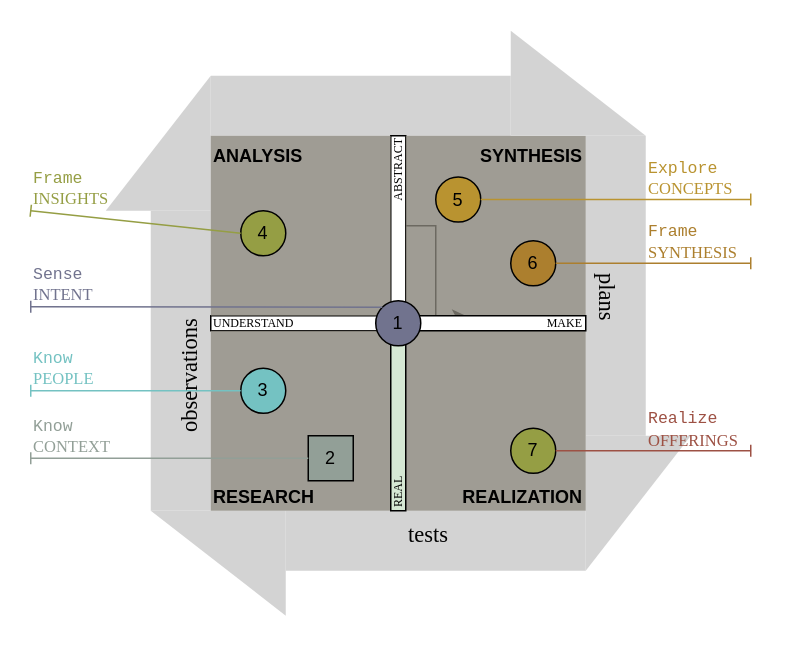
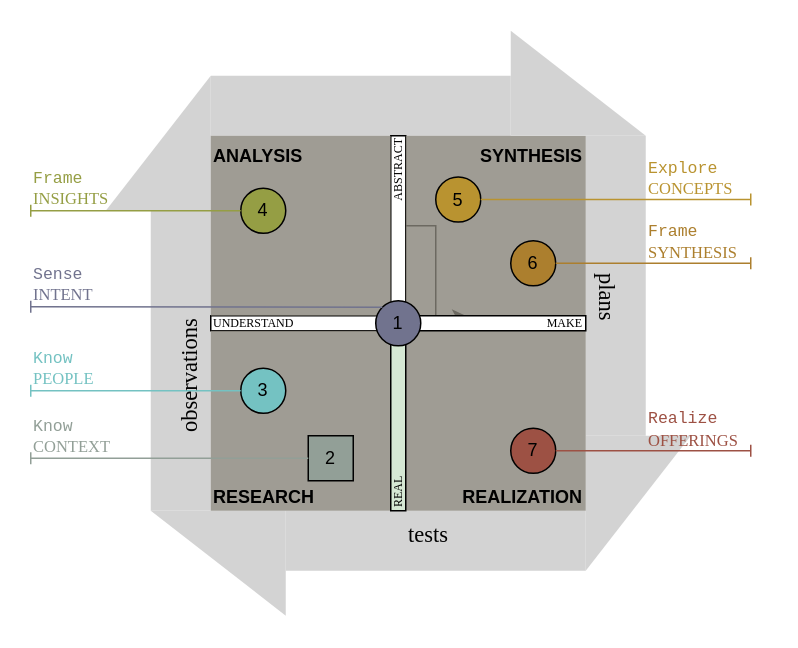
node "4": moved (263, 233) -> (263, 211)
node "7": fillcolor #959e44 -> #9d5144
